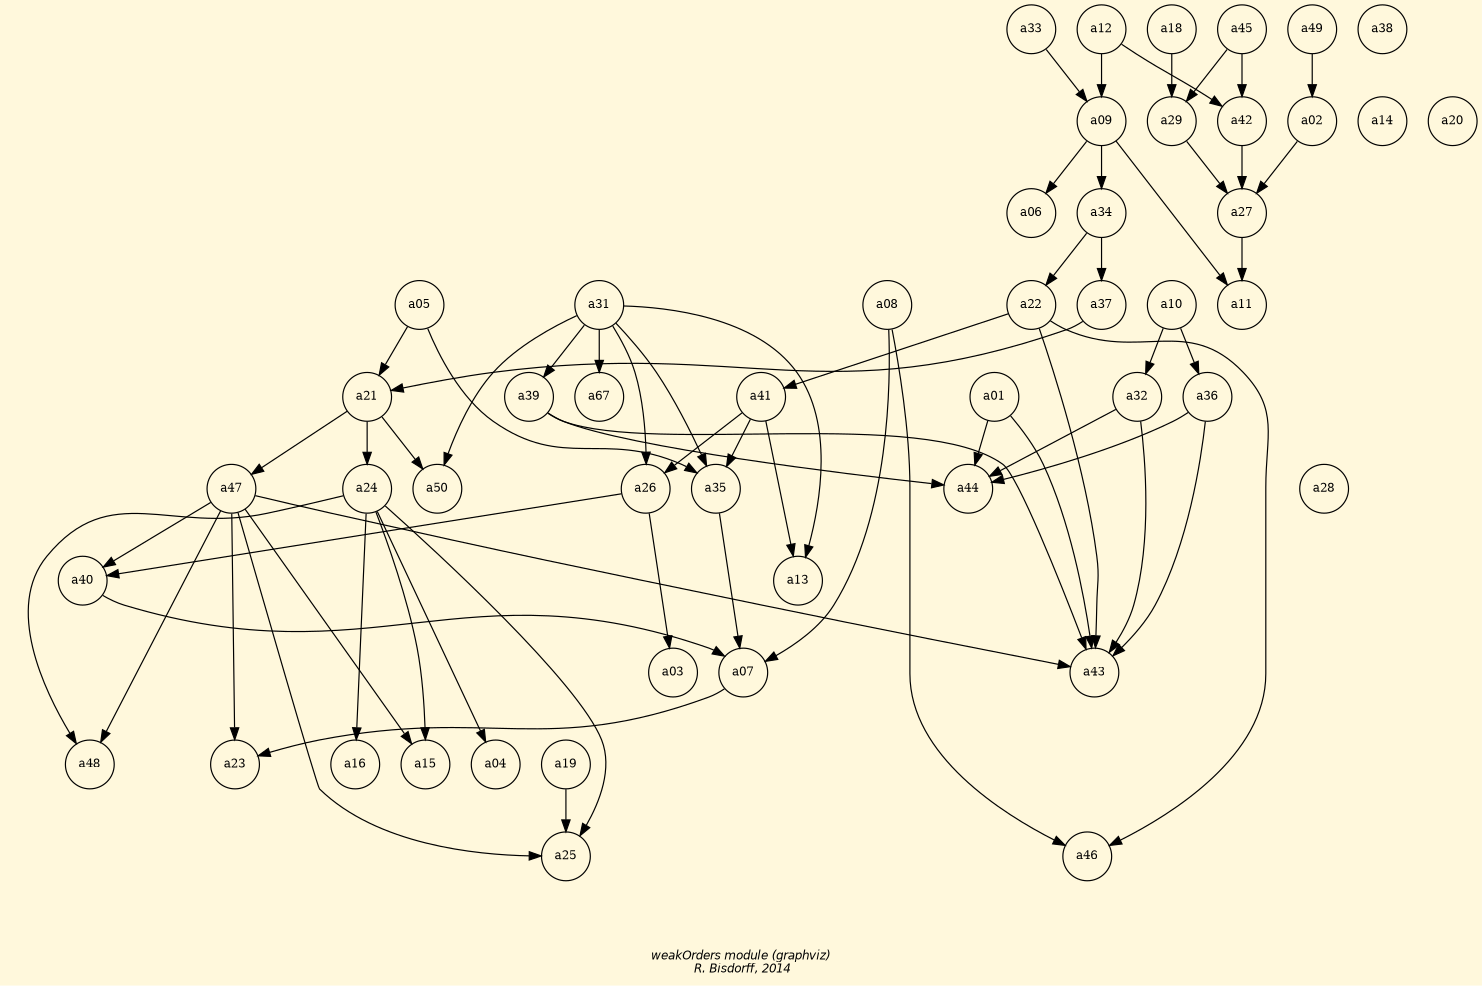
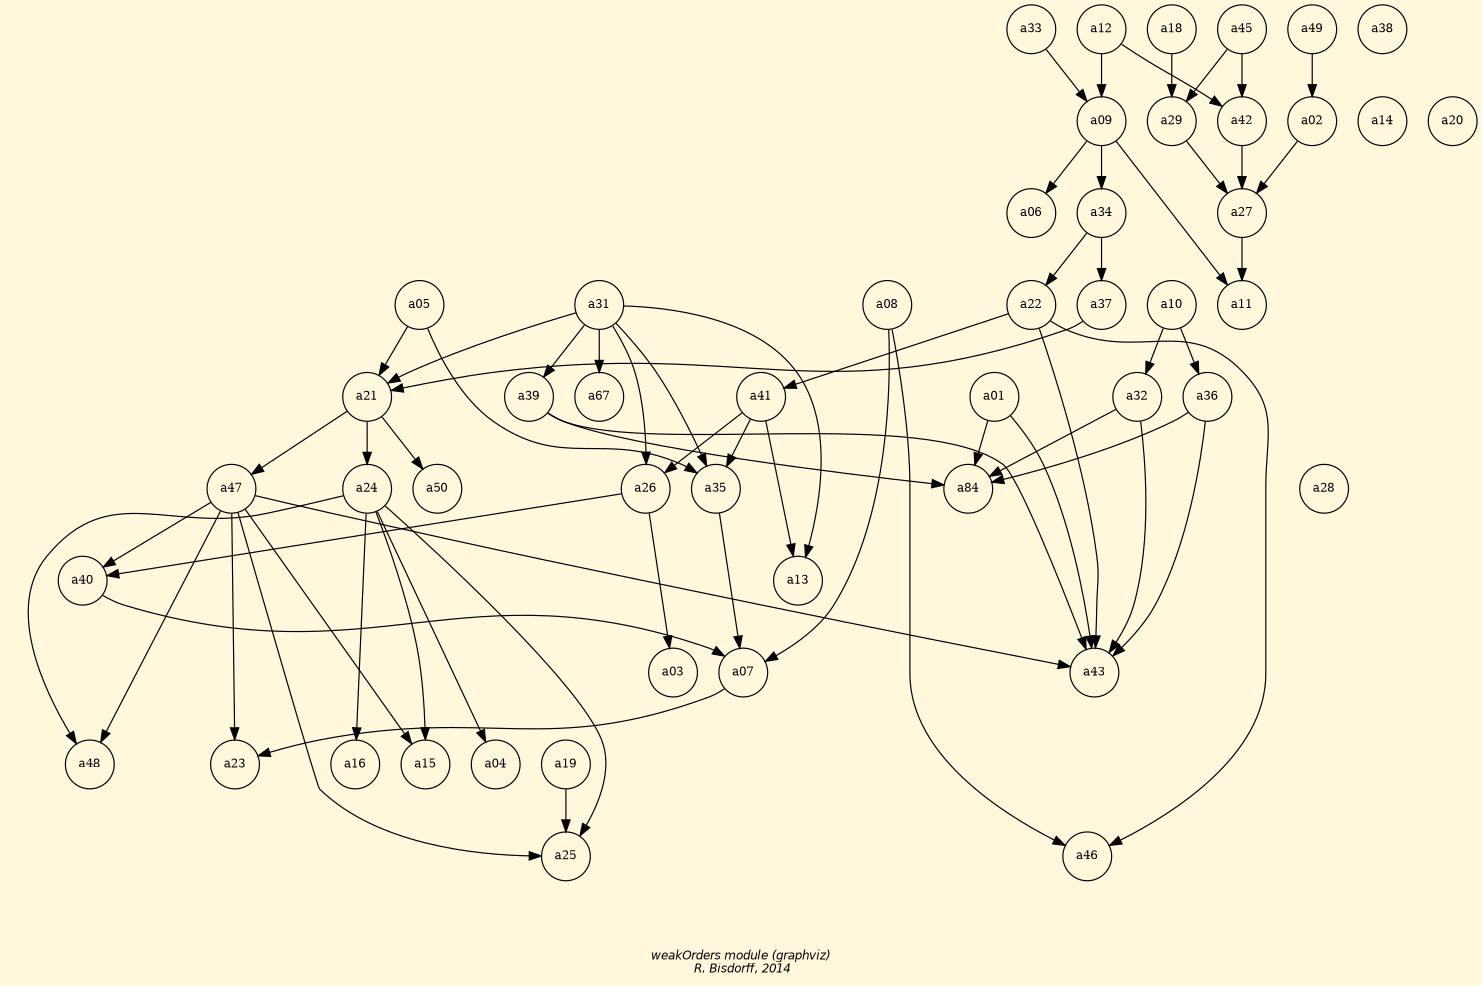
edge "a31" -> "a50": now "a31" -> "a21"
node "a44": label "a44" -> "a84"
